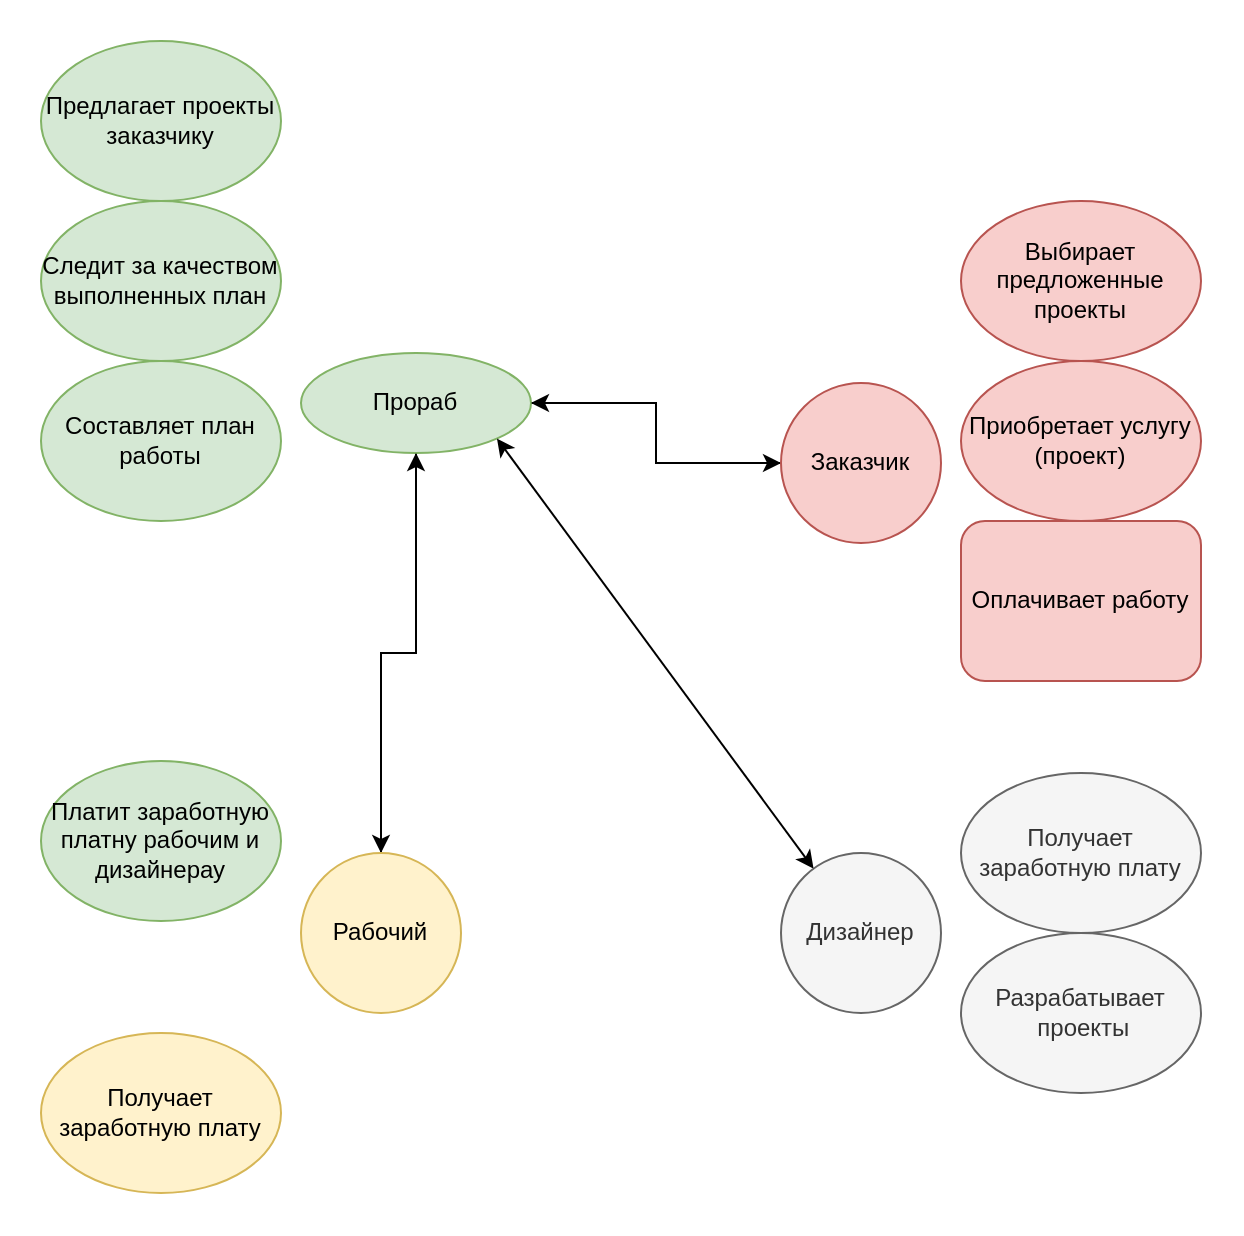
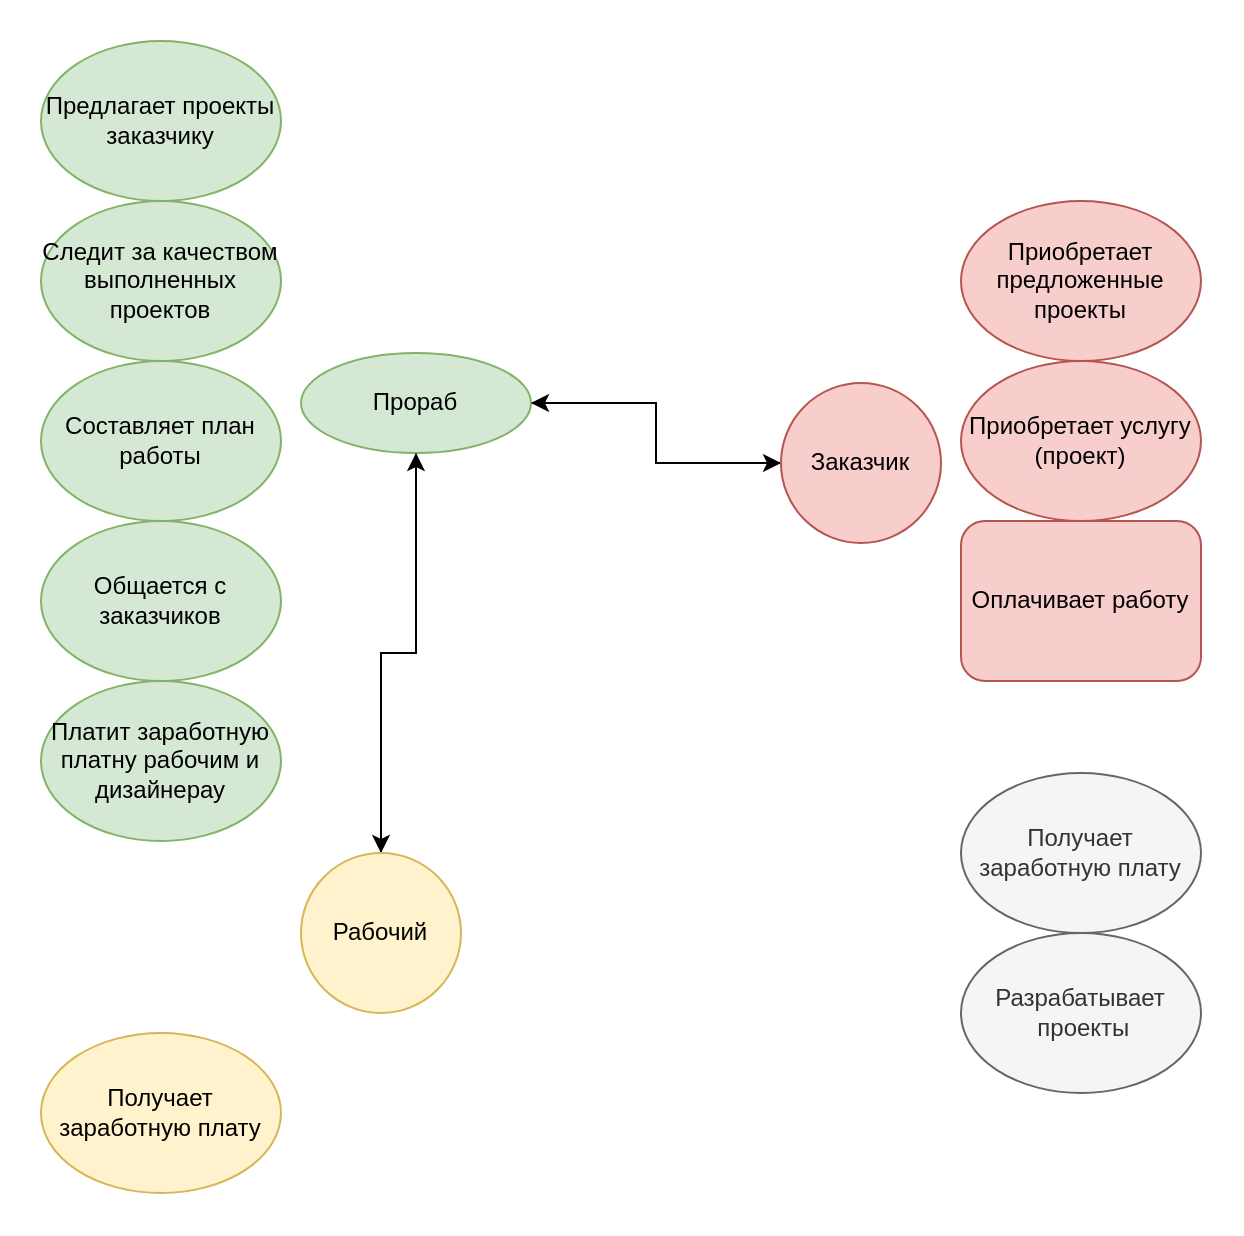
node "Следит за качеством выполненных план": label "Следит за качеством выполненных план" -> "Следит за качеством выполненных проектов"
node "Выбирает предложенные проекты": label "Выбирает предложенные проекты" -> "Приобретает предложенные проекты"
node "Общается с заказчиков": added
edge "Прораб" -- "Дизайнер": removed
node "Платит заработную платну рабочим и дизайнерау": moved (161, 841) -> (161, 761)
node "Дизайнер": removed
